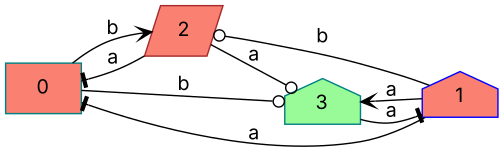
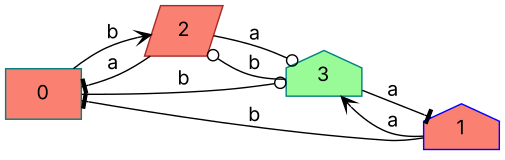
edge "1" -> "2": now "3" -> "2"
edge "1" -> "0": label "a" -> "b"
